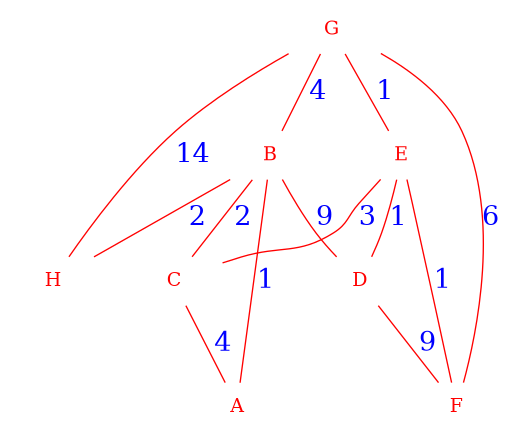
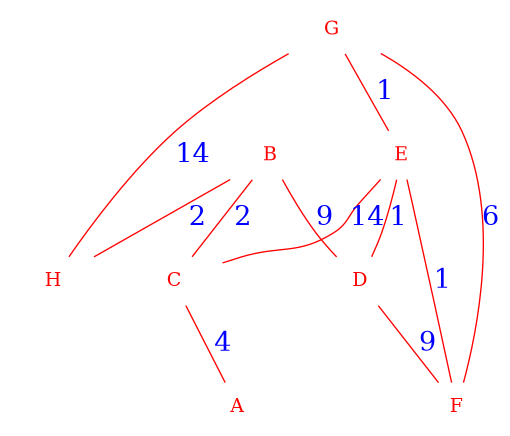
edge "G" -- "B": removed, label "4"
edge "E" -- "C": label "3" -> "14"
edge "B" -- "A": removed, label "1"
